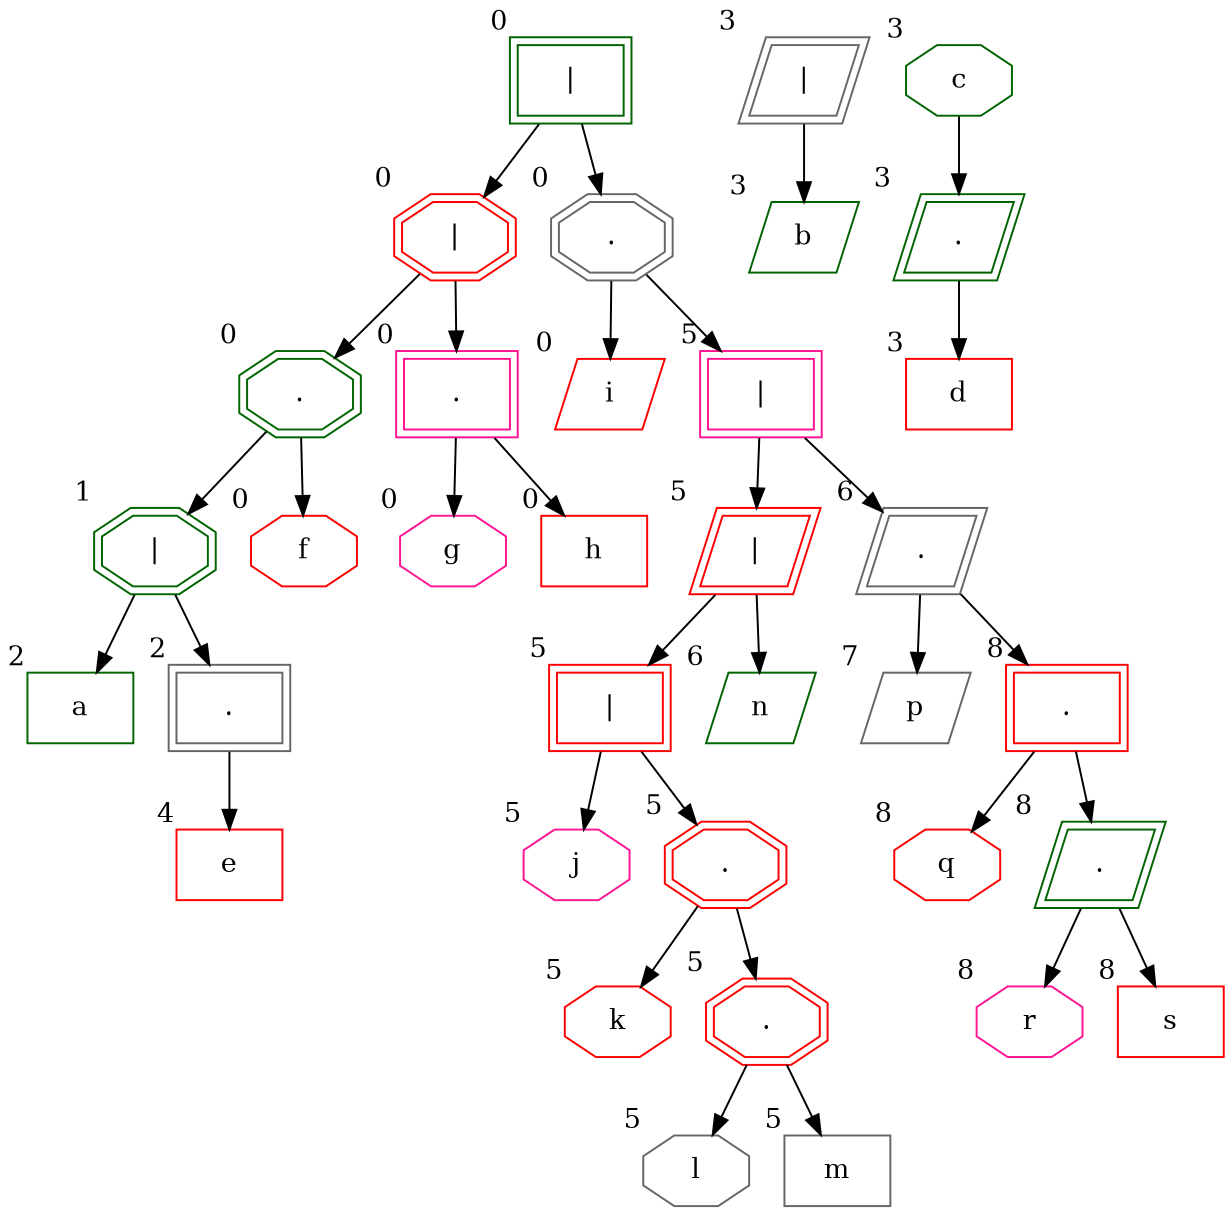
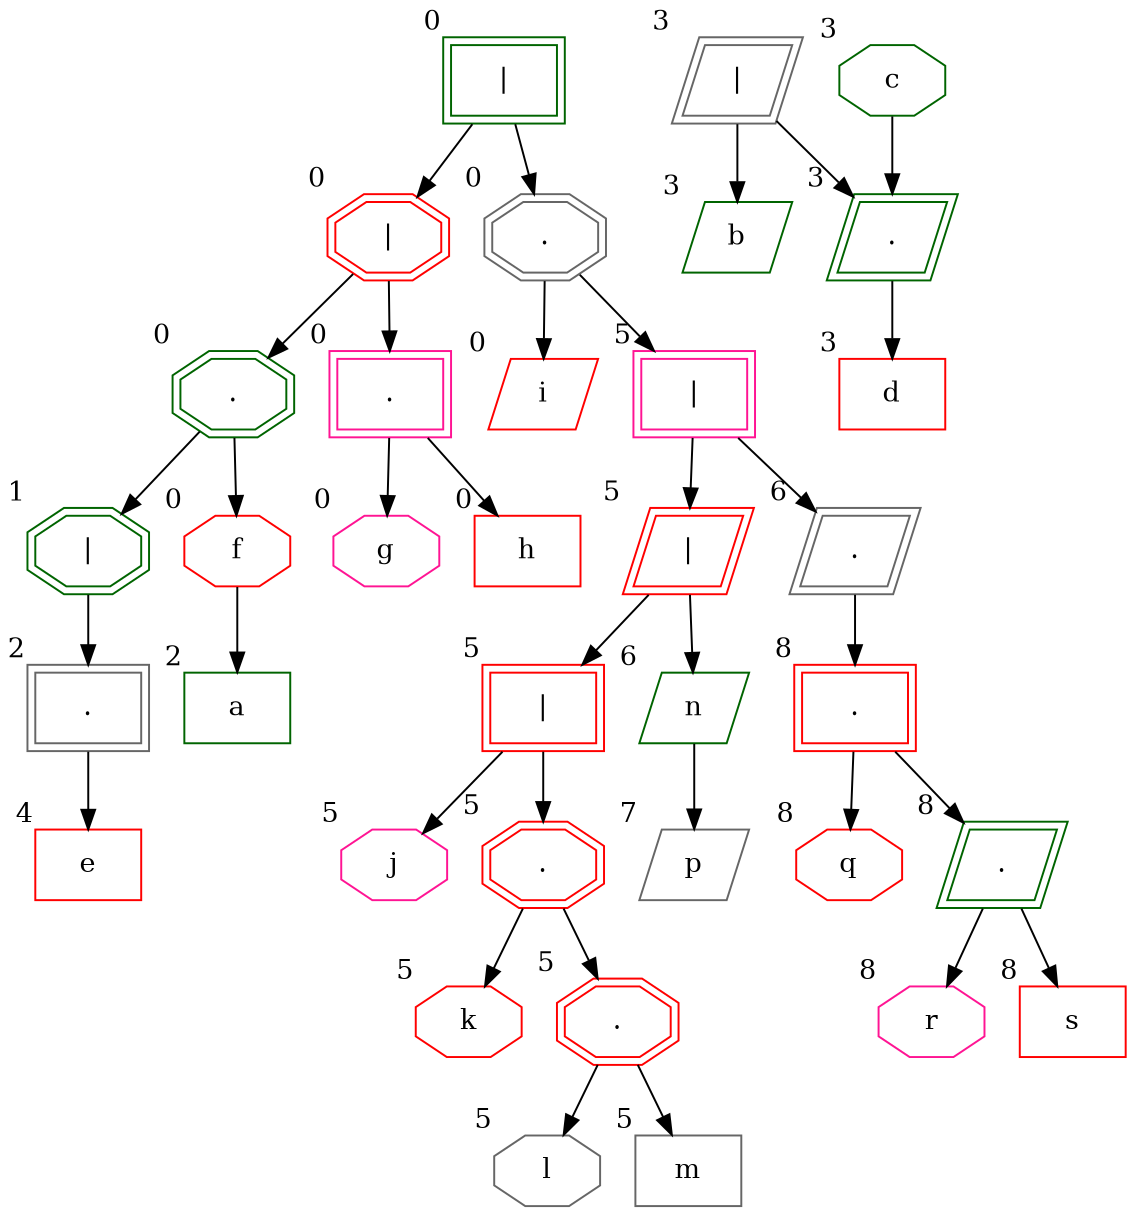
edge "| 3" -> ". 3": added
edge ". 6" -> "p 7": now "n 6" -> "p 7"
edge "| 1" -> "a 2": now "f 0" -> "a 2"
